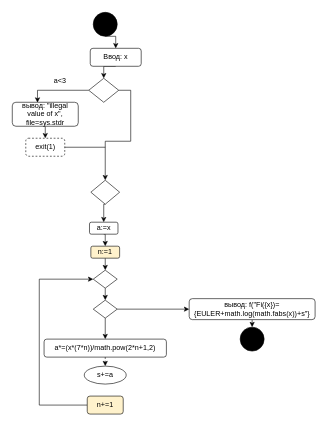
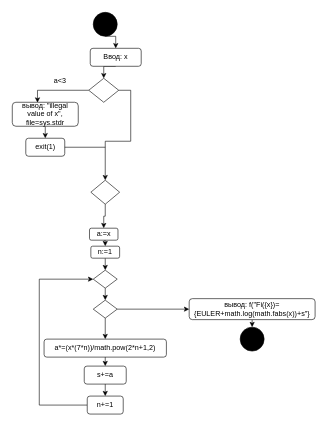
node "exit(1)": style dashed -> solid
node "a:=x": moved (104, 228) -> (104, 234)
node "n:=1": fillcolor #fff2cc -> #ffffff
edge "a*=(x*(7*n))/math.pow(2*n+1,2)" -> "s+=a": style dashed -> solid
node "s+=a": shape ellipse -> rounded rectangle
edge "s+=a" -> "n+=1": added
node "n+=1": fillcolor #fff2cc -> #ffffff
